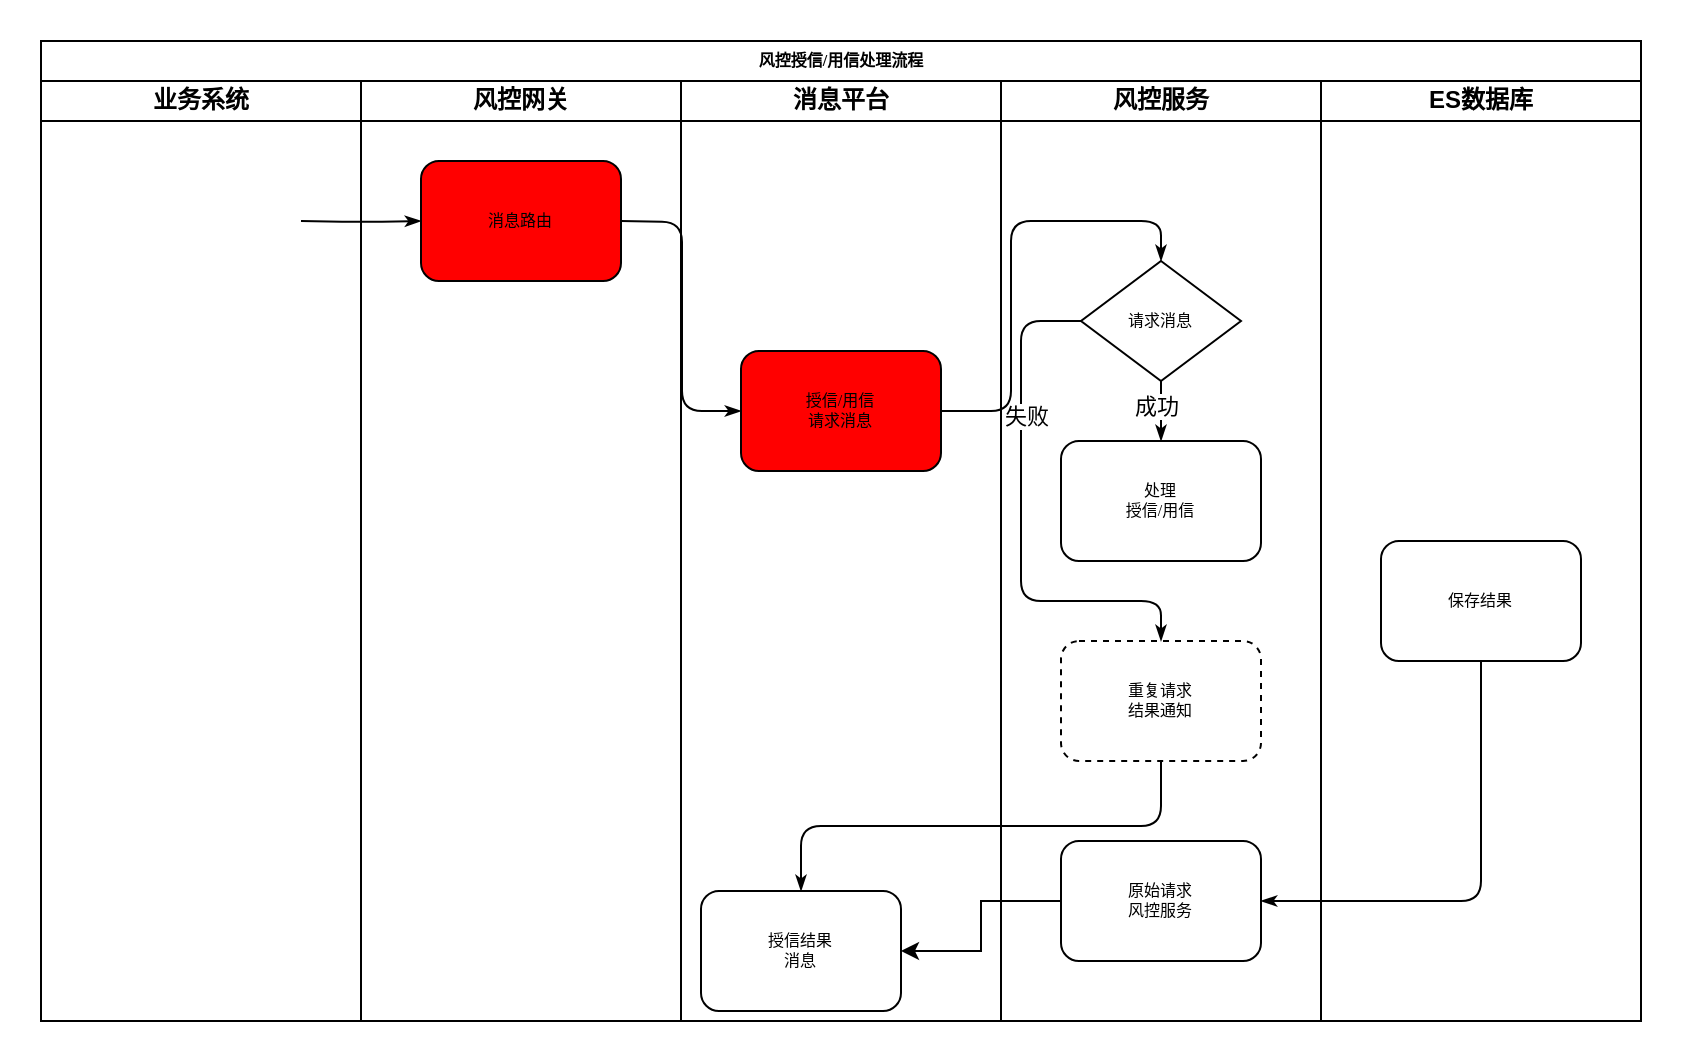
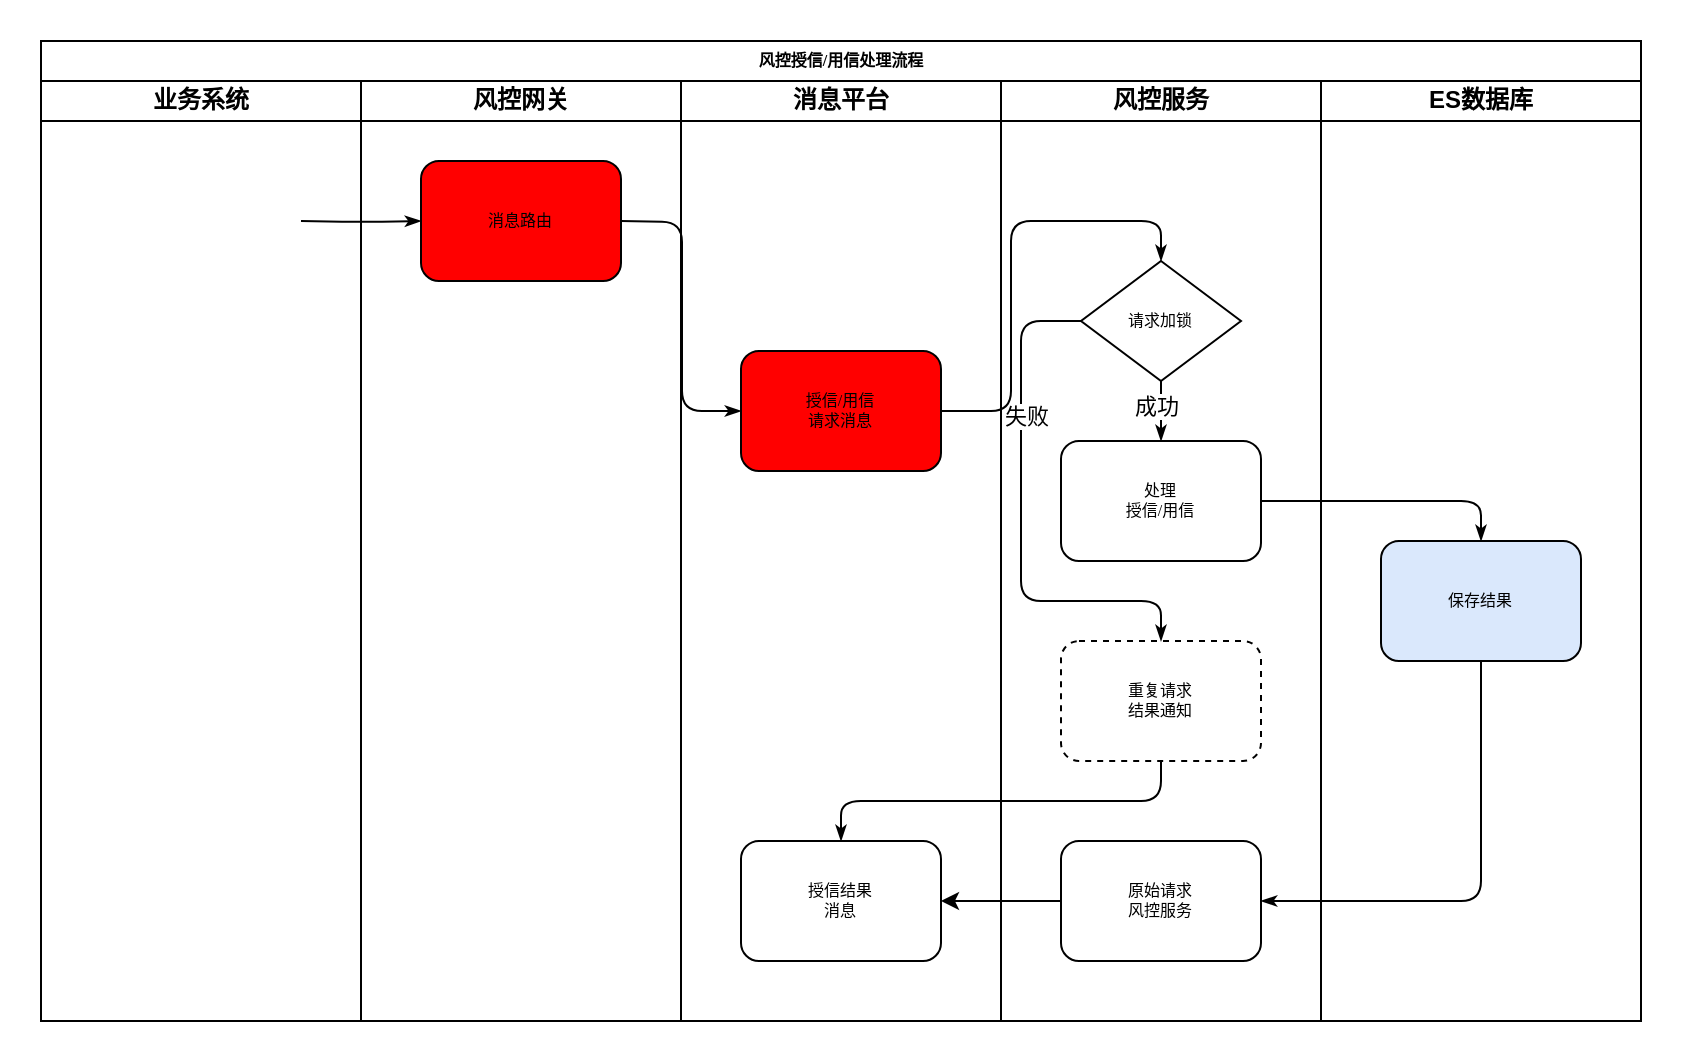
node "请求消息": label "请求消息" -> "请求加锁"
edge "处理 授信/用信" -> "保存结果": added
node "保存结果": fillcolor #ffffff -> #dae8fc
node "授信结果 消息": moved (801, 951) -> (841, 901)
